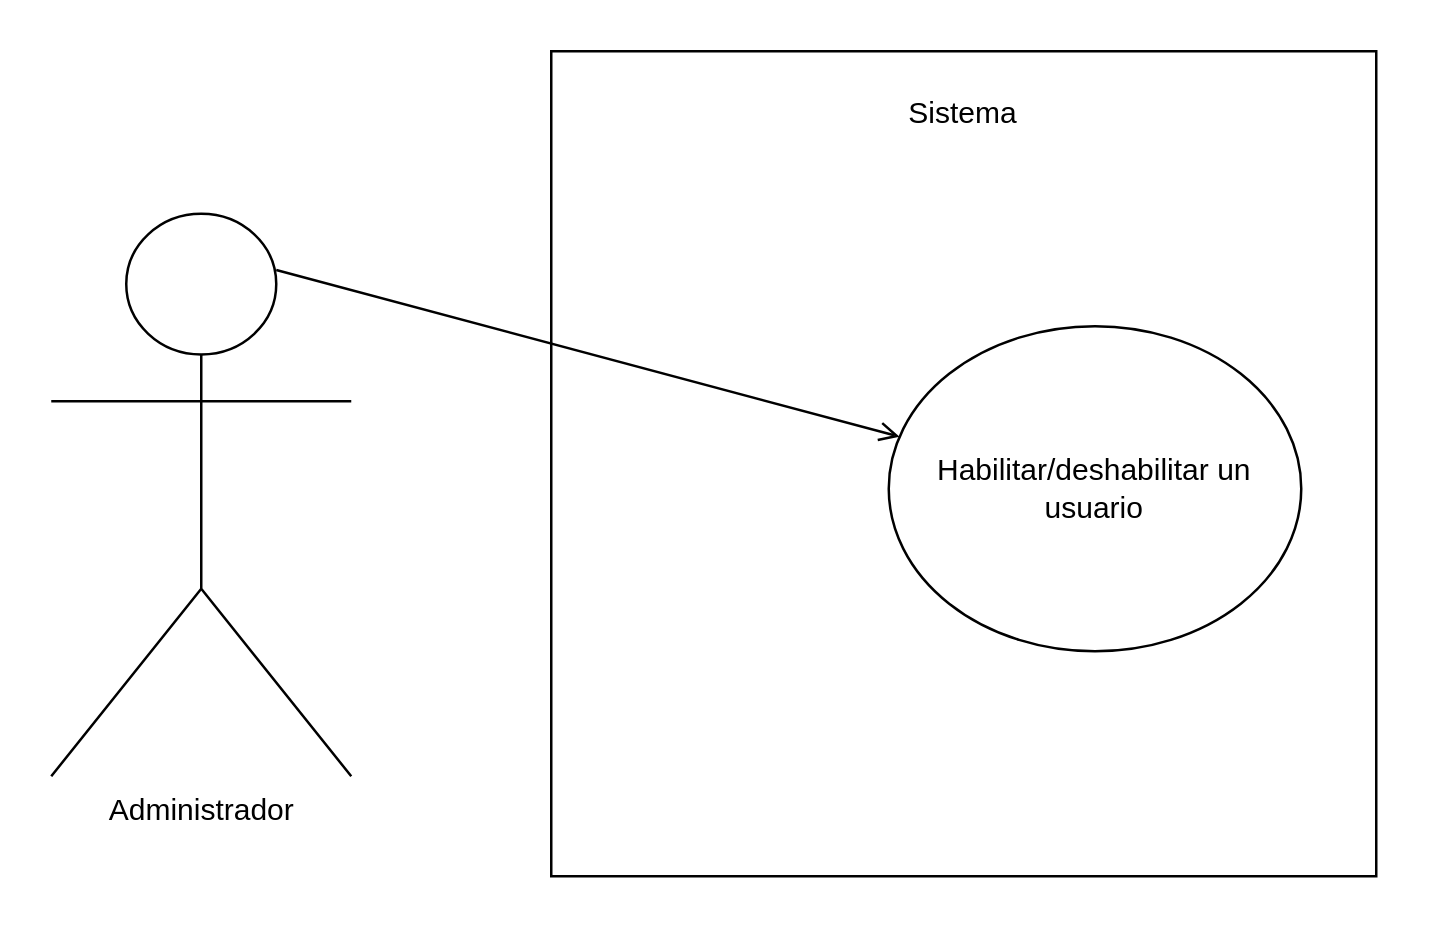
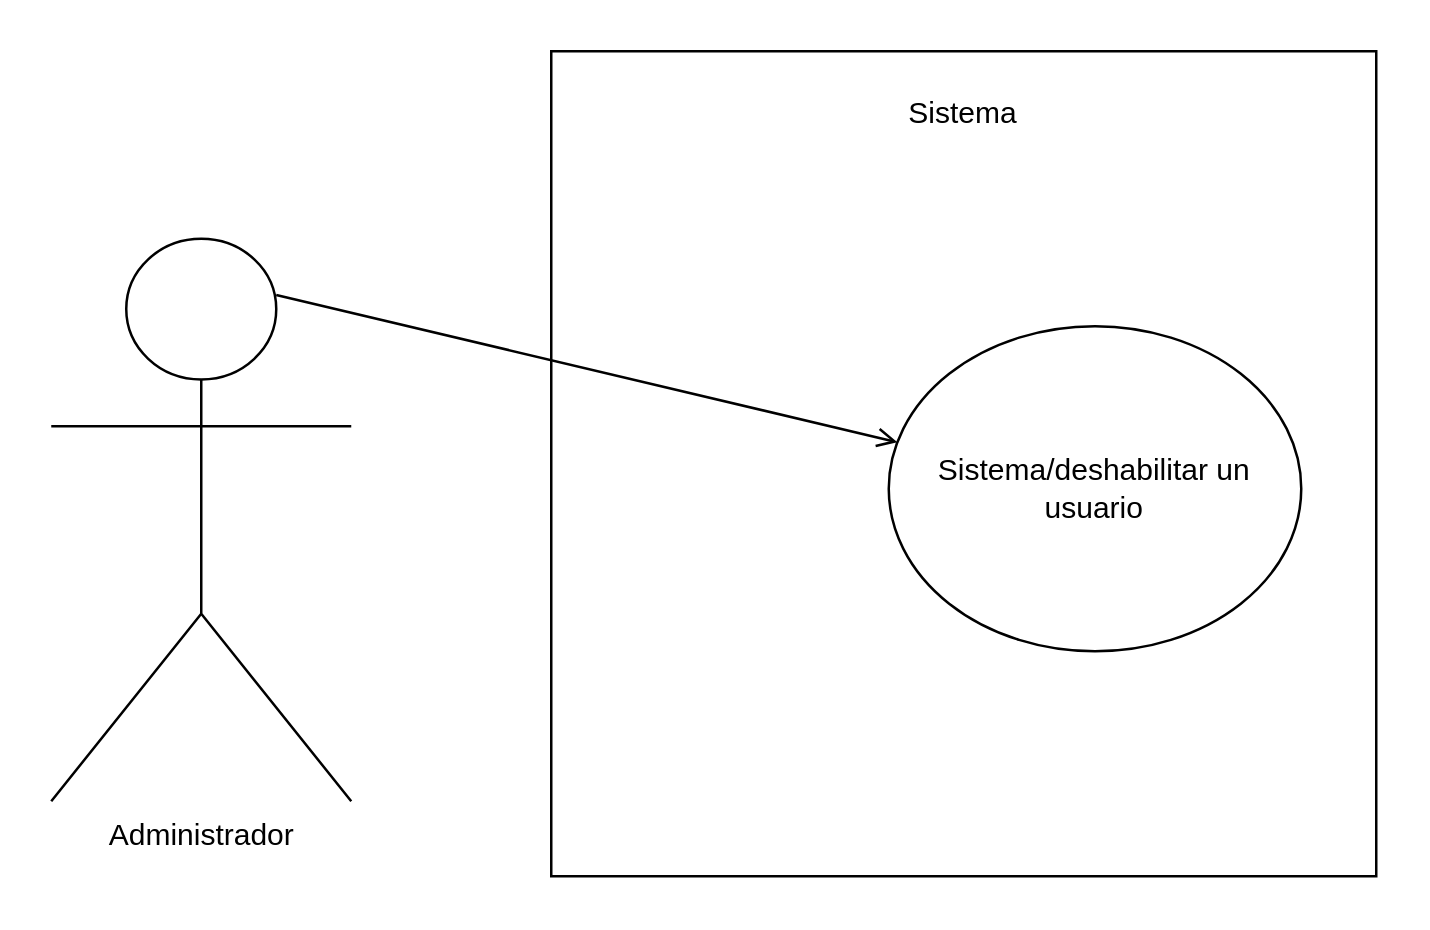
node "Habilitar/deshabilitar un usuario": label "Habilitar/deshabilitar un usuario" -> "Sistema/deshabilitar un usuario"
node "Administrador": moved (201, 495) -> (201, 520)
